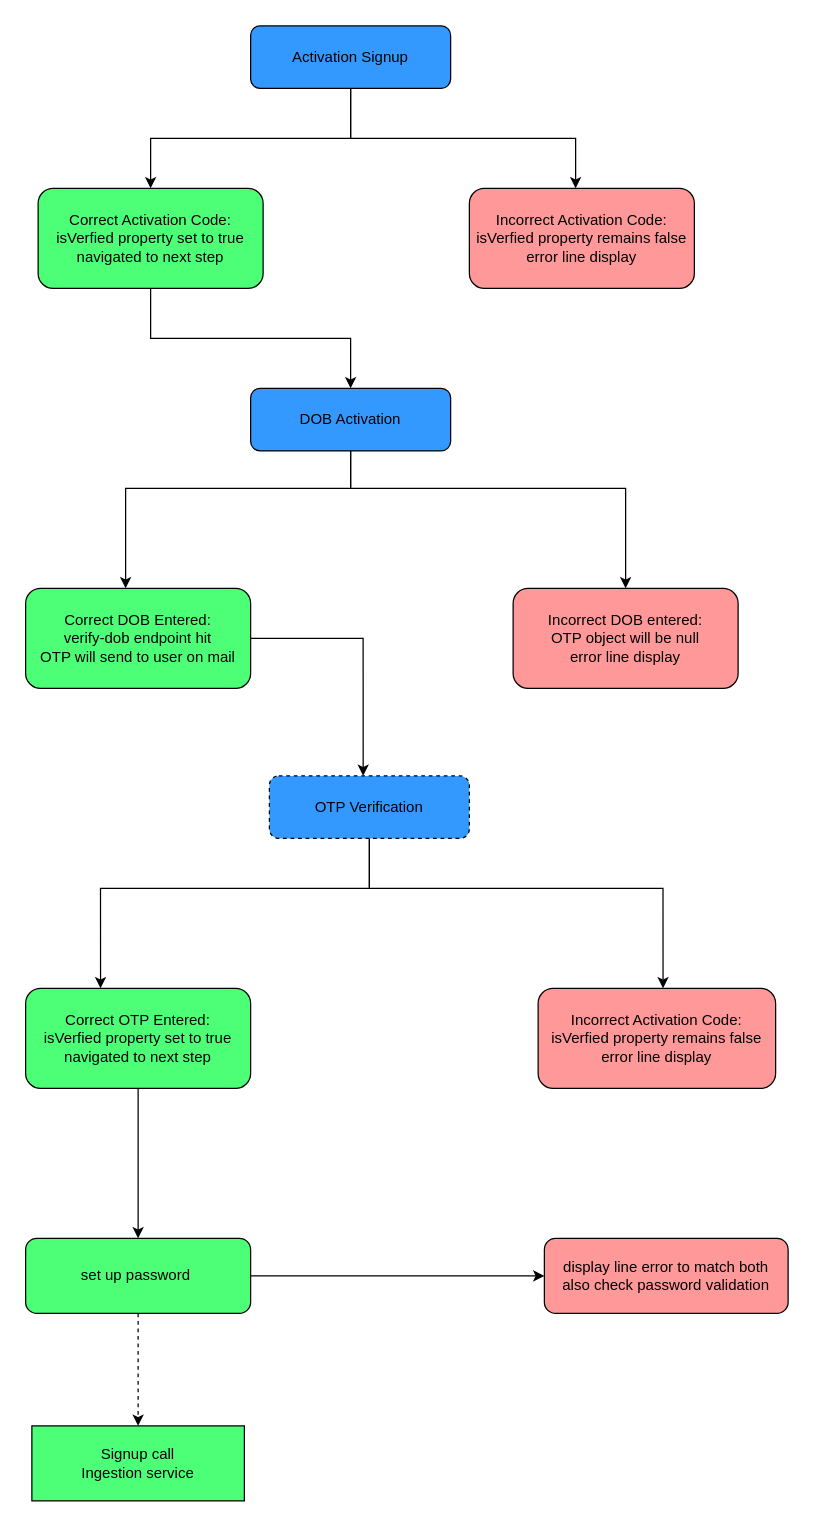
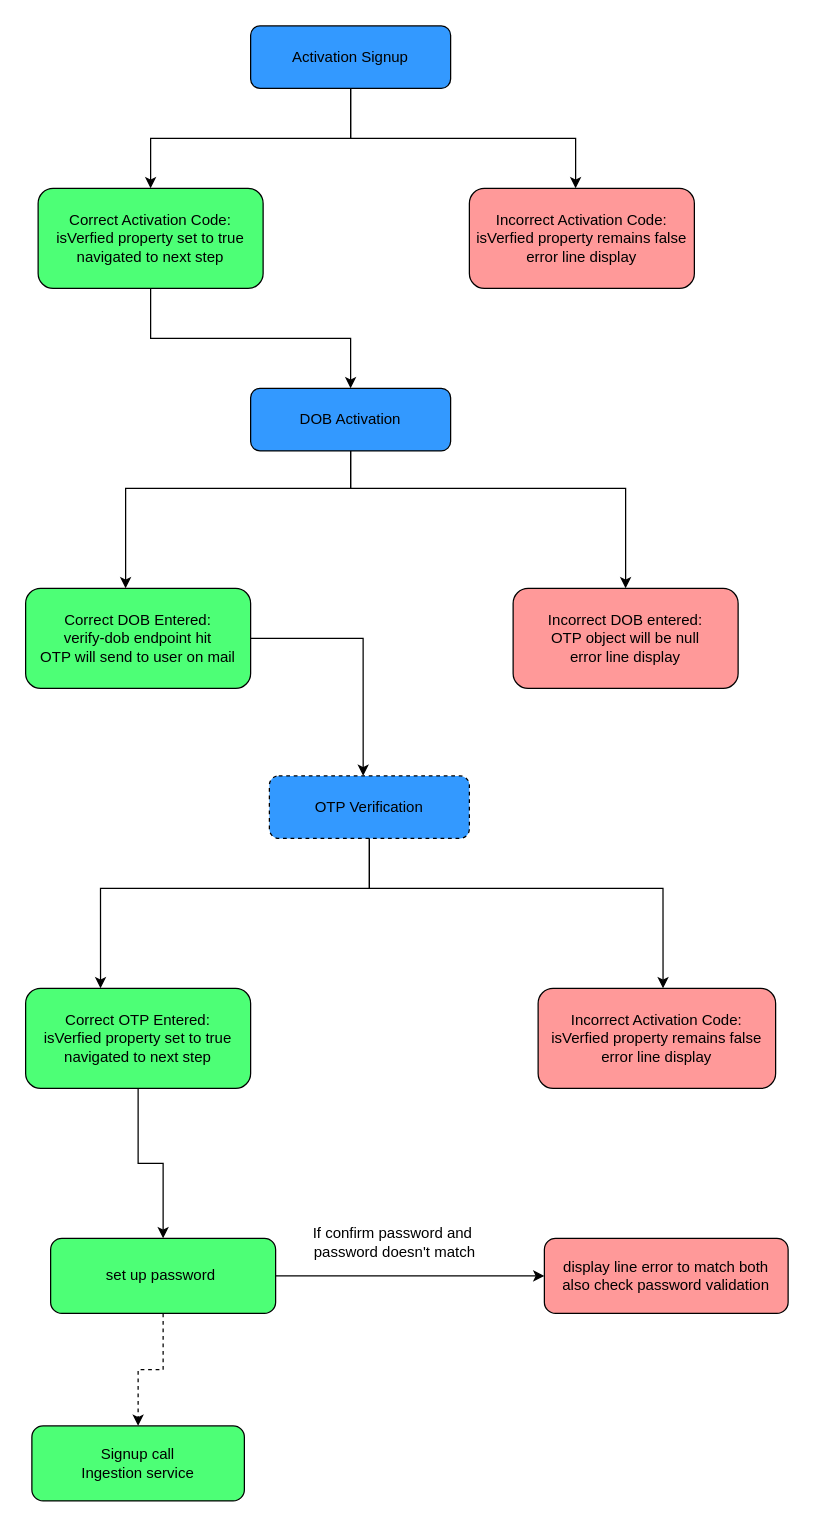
node "If confirm password and password doesn't match": added
node "set up password": moved (138, 1276) -> (163, 1276)
node "Signup call Ingestion service": shape rectangle -> rounded rectangle
